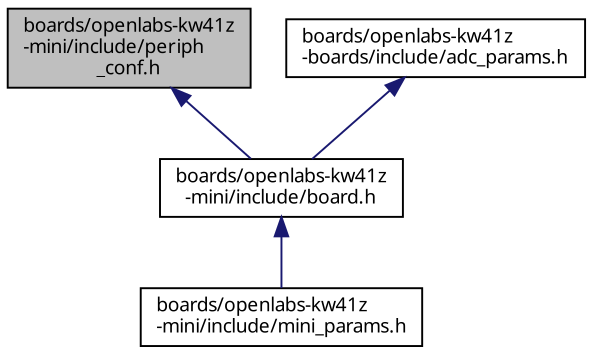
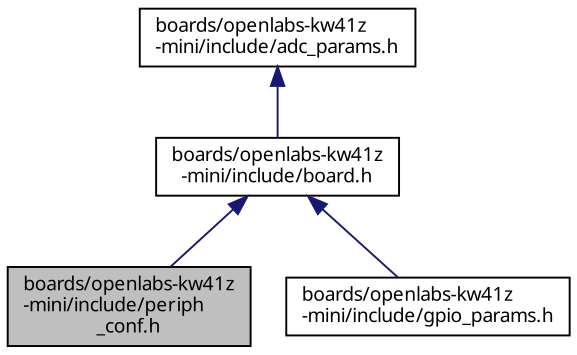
node "boards/openlabs-kw41z -boards/include/adc_params.h": label "boards/openlabs-kw41z -boards/include/adc_params.h" -> "boards/openlabs-kw41z -mini/include/adc_params.h"
edge "boards/openlabs-kw41z -mini/include/board.h" -> "boards/openlabs-kw41z -mini/include/periph _conf.h": reversed
node "boards/openlabs-kw41z -mini/include/mini_params.h": label "boards/openlabs-kw41z -mini/include/mini_params.h" -> "boards/openlabs-kw41z -mini/include/gpio_params.h"
